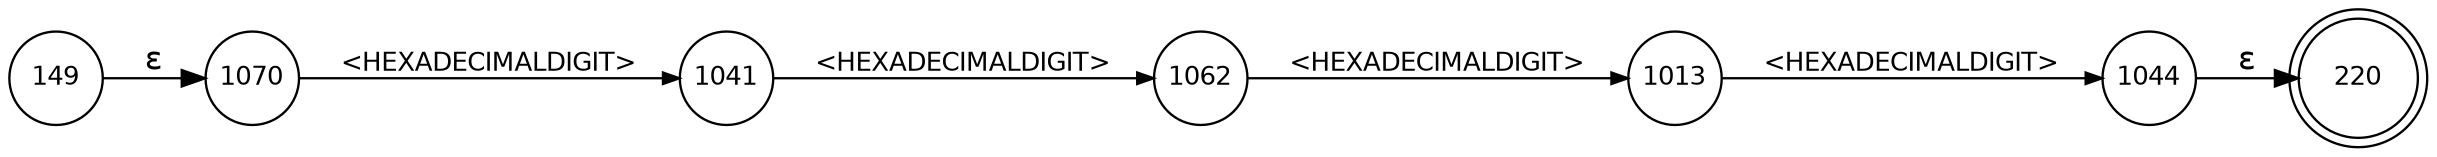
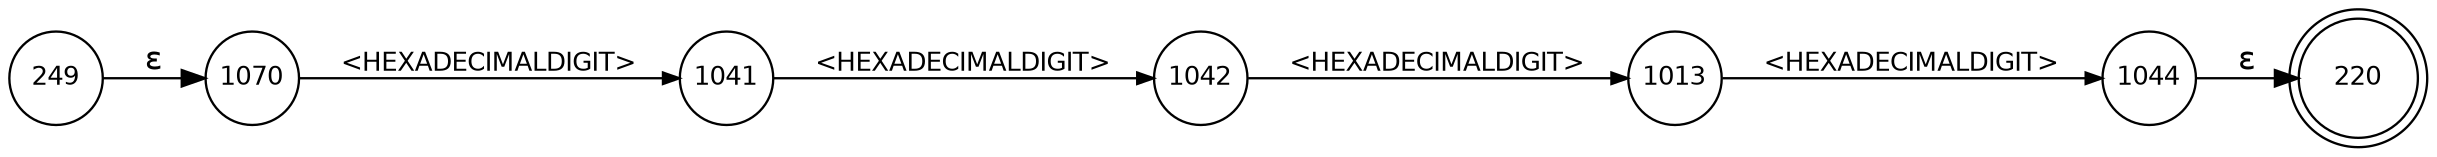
node "149": label "149" -> "249"
node "1062": label "1062" -> "1042"
